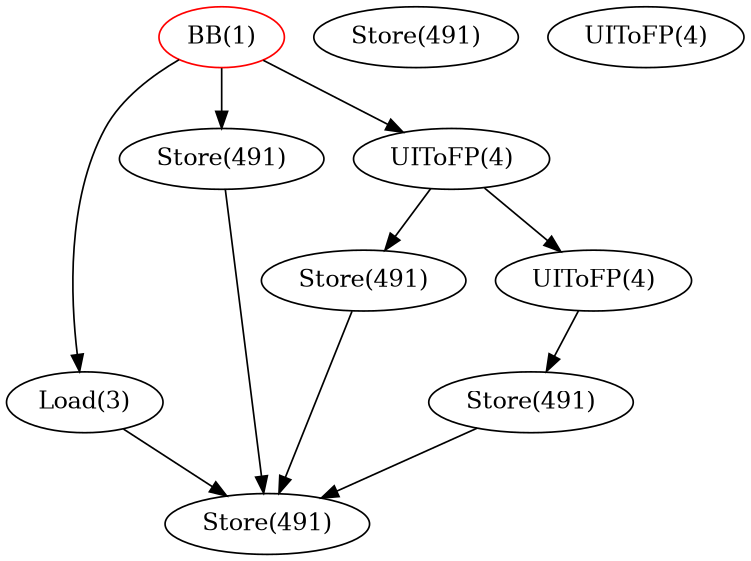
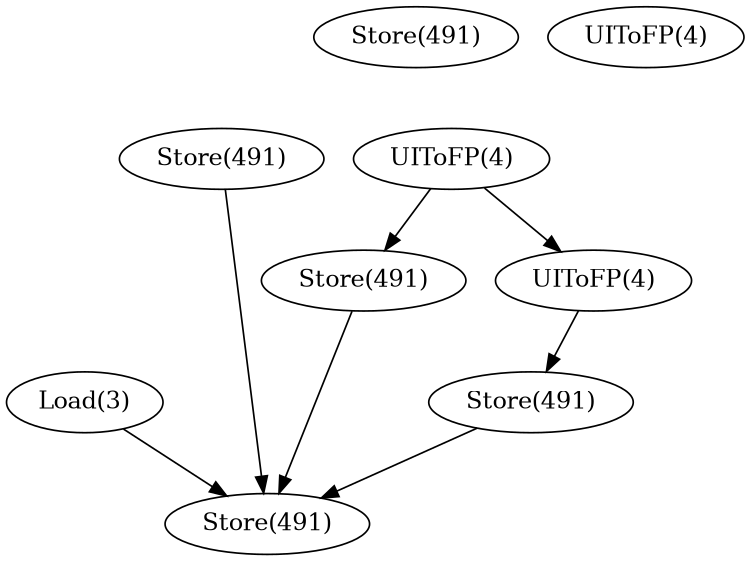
node "BB(1)": removed
